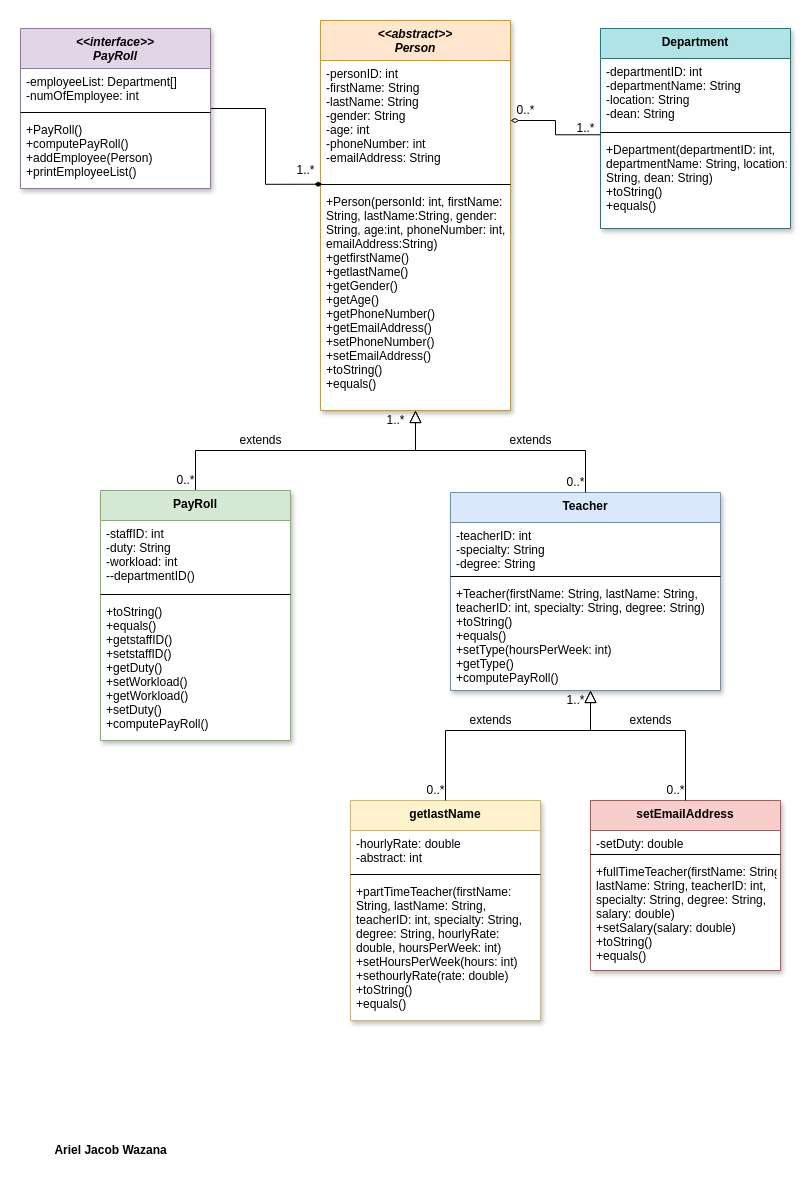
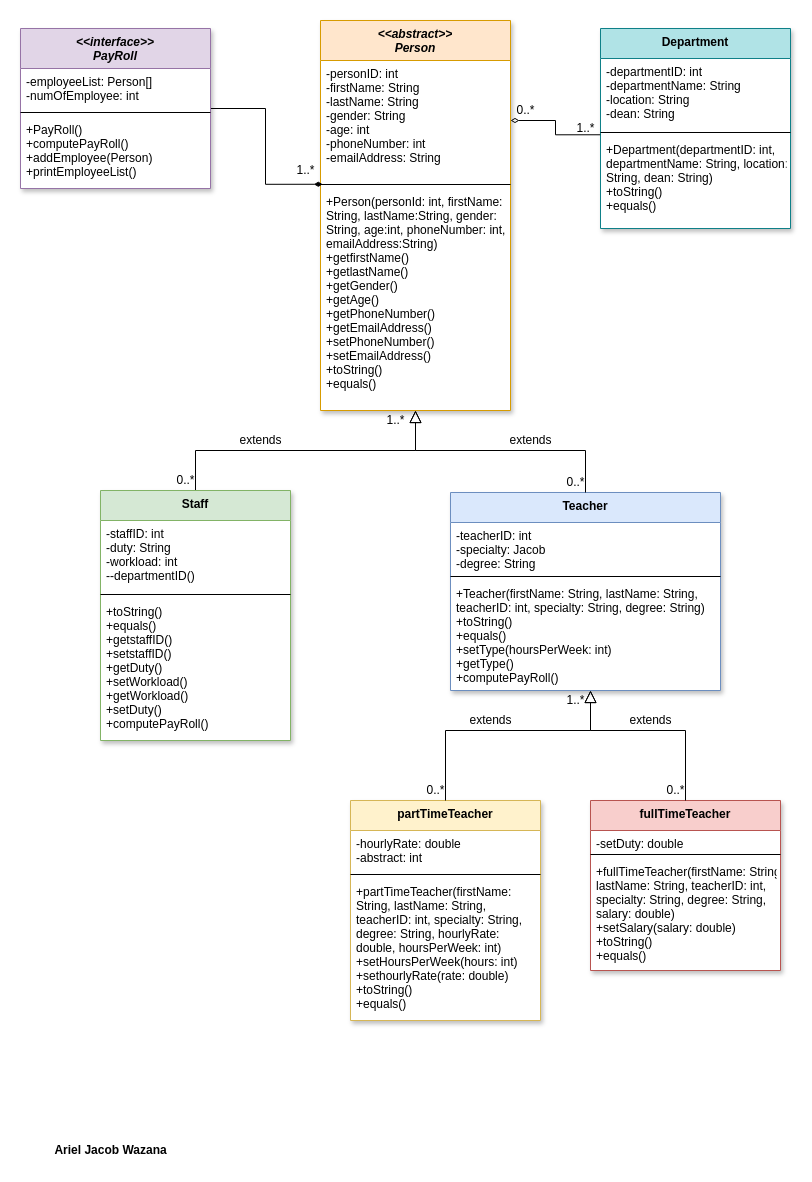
node "-employeeList: Department[] -numOfEmployee: int": label "-employeeList: Department[] -numOfEmployee: int" -> "-employeeList: Person[] -numOfEmployee: int"
node "PayRoll": label "PayRoll" -> "Staff"
node "-teacherID: int -specialty: String -degree: String": label "-teacherID: int -specialty: String -degree: String" -> "-teacherID: int -specialty: Jacob -degree: String"
node "getlastName": label "getlastName" -> "partTimeTeacher"
node "setEmailAddress": label "setEmailAddress" -> "fullTimeTeacher"
